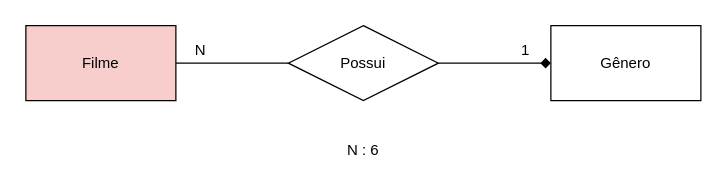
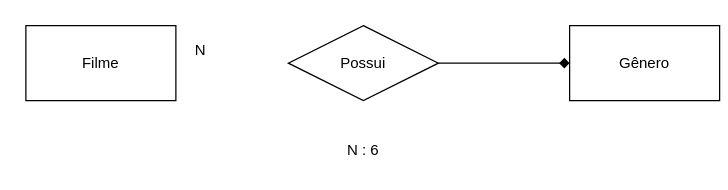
node "1": removed
node "Filme": fillcolor #f8cecc -> #ffffff
edge "Filme" -- "Possui": removed
node "Gênero": moved (626, 63) -> (644, 63)
